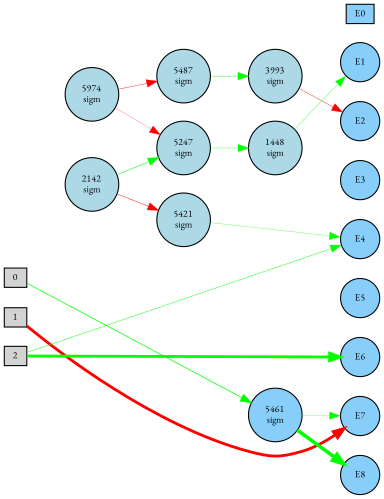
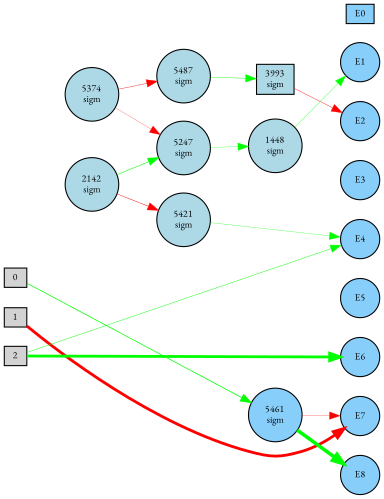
node "3993 sigm": shape circle -> box
node "5974 sigm": label "5974 sigm" -> "5374 sigm"
edge "5461 sigm" -> "E7": color green -> red
